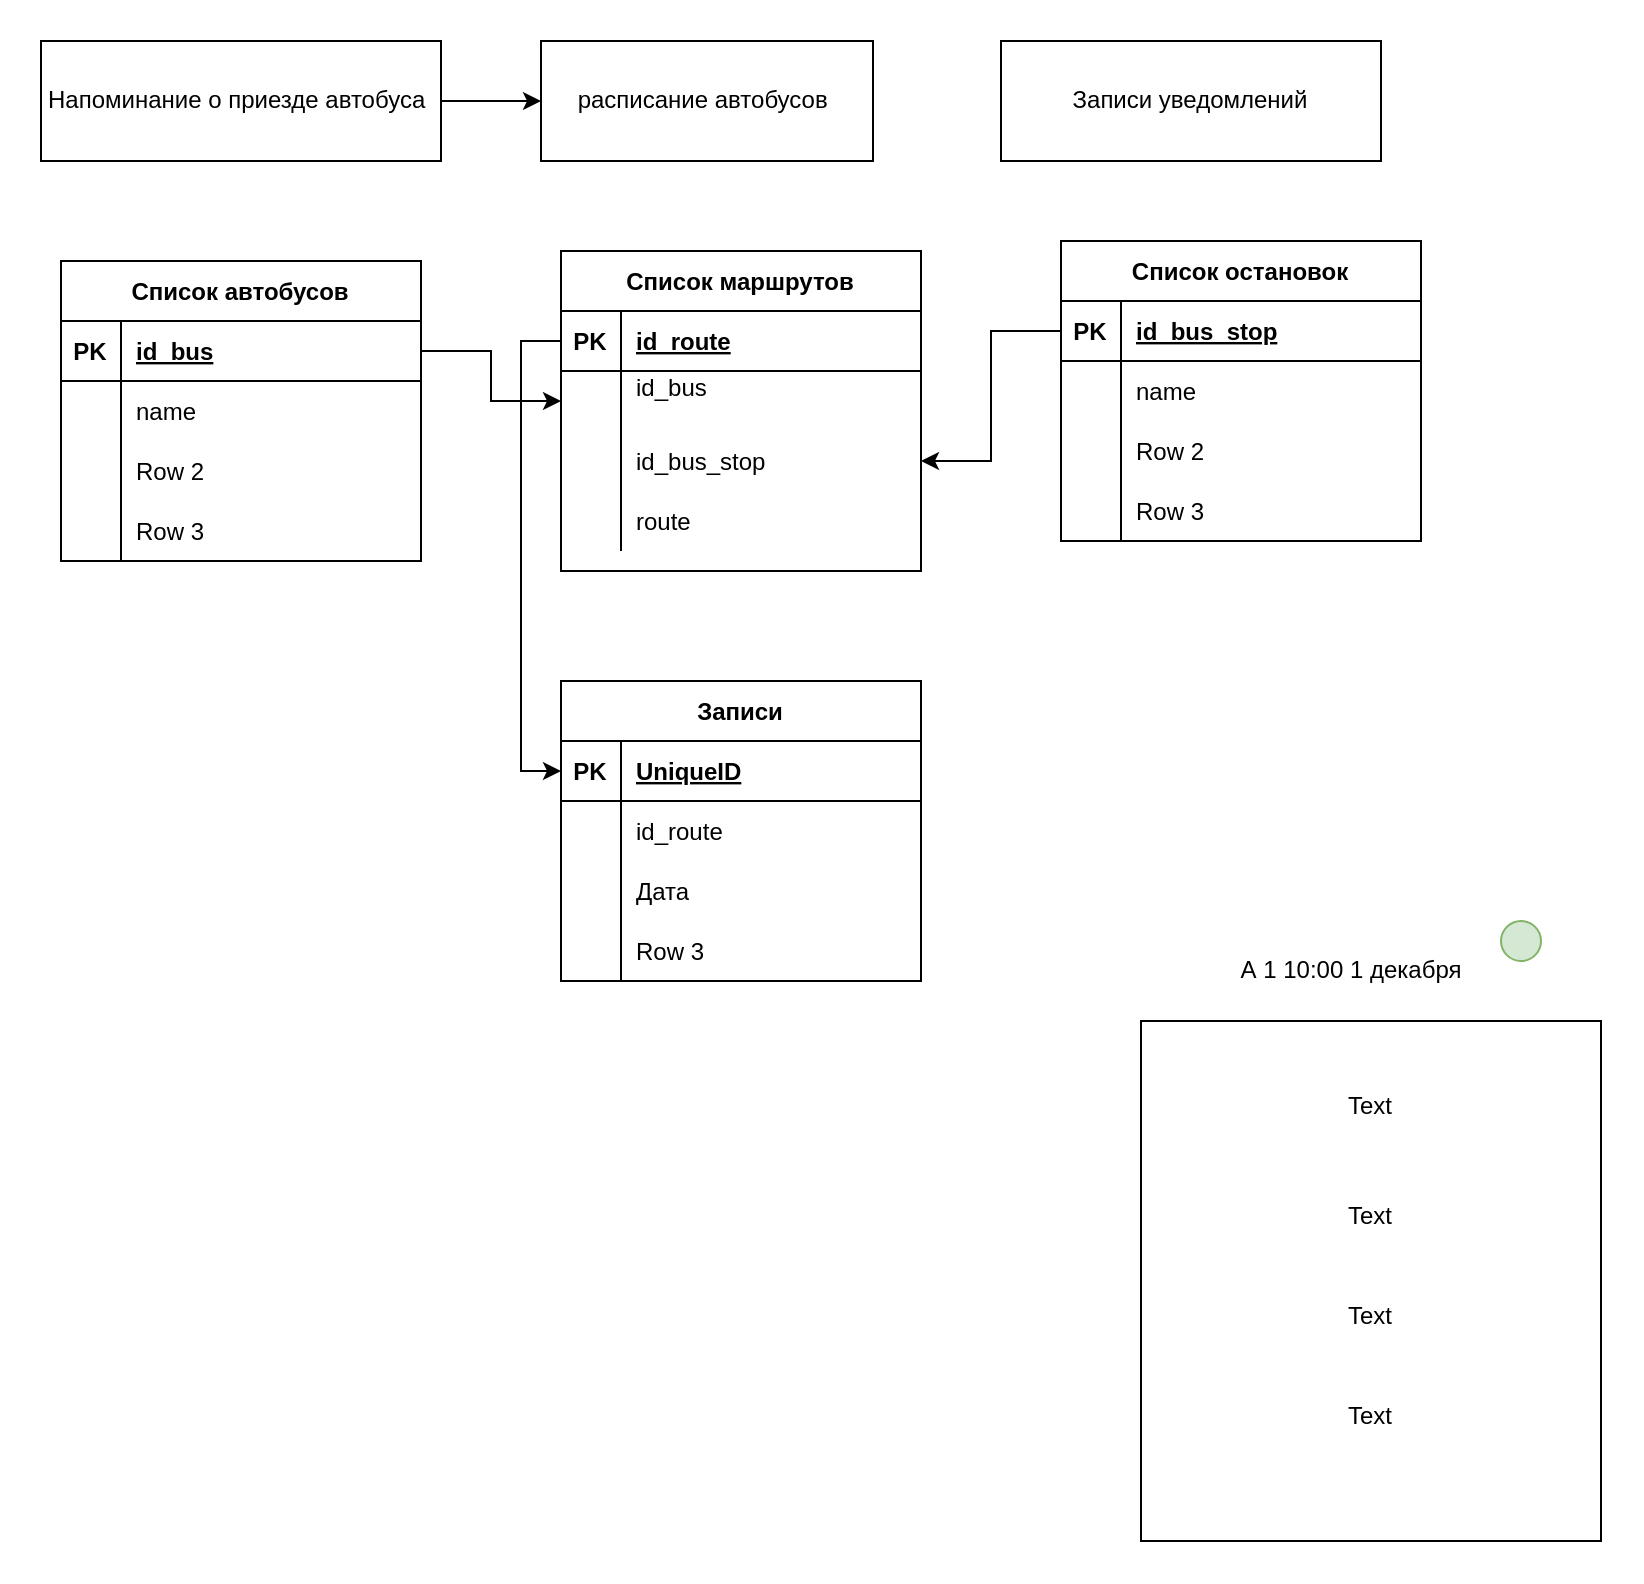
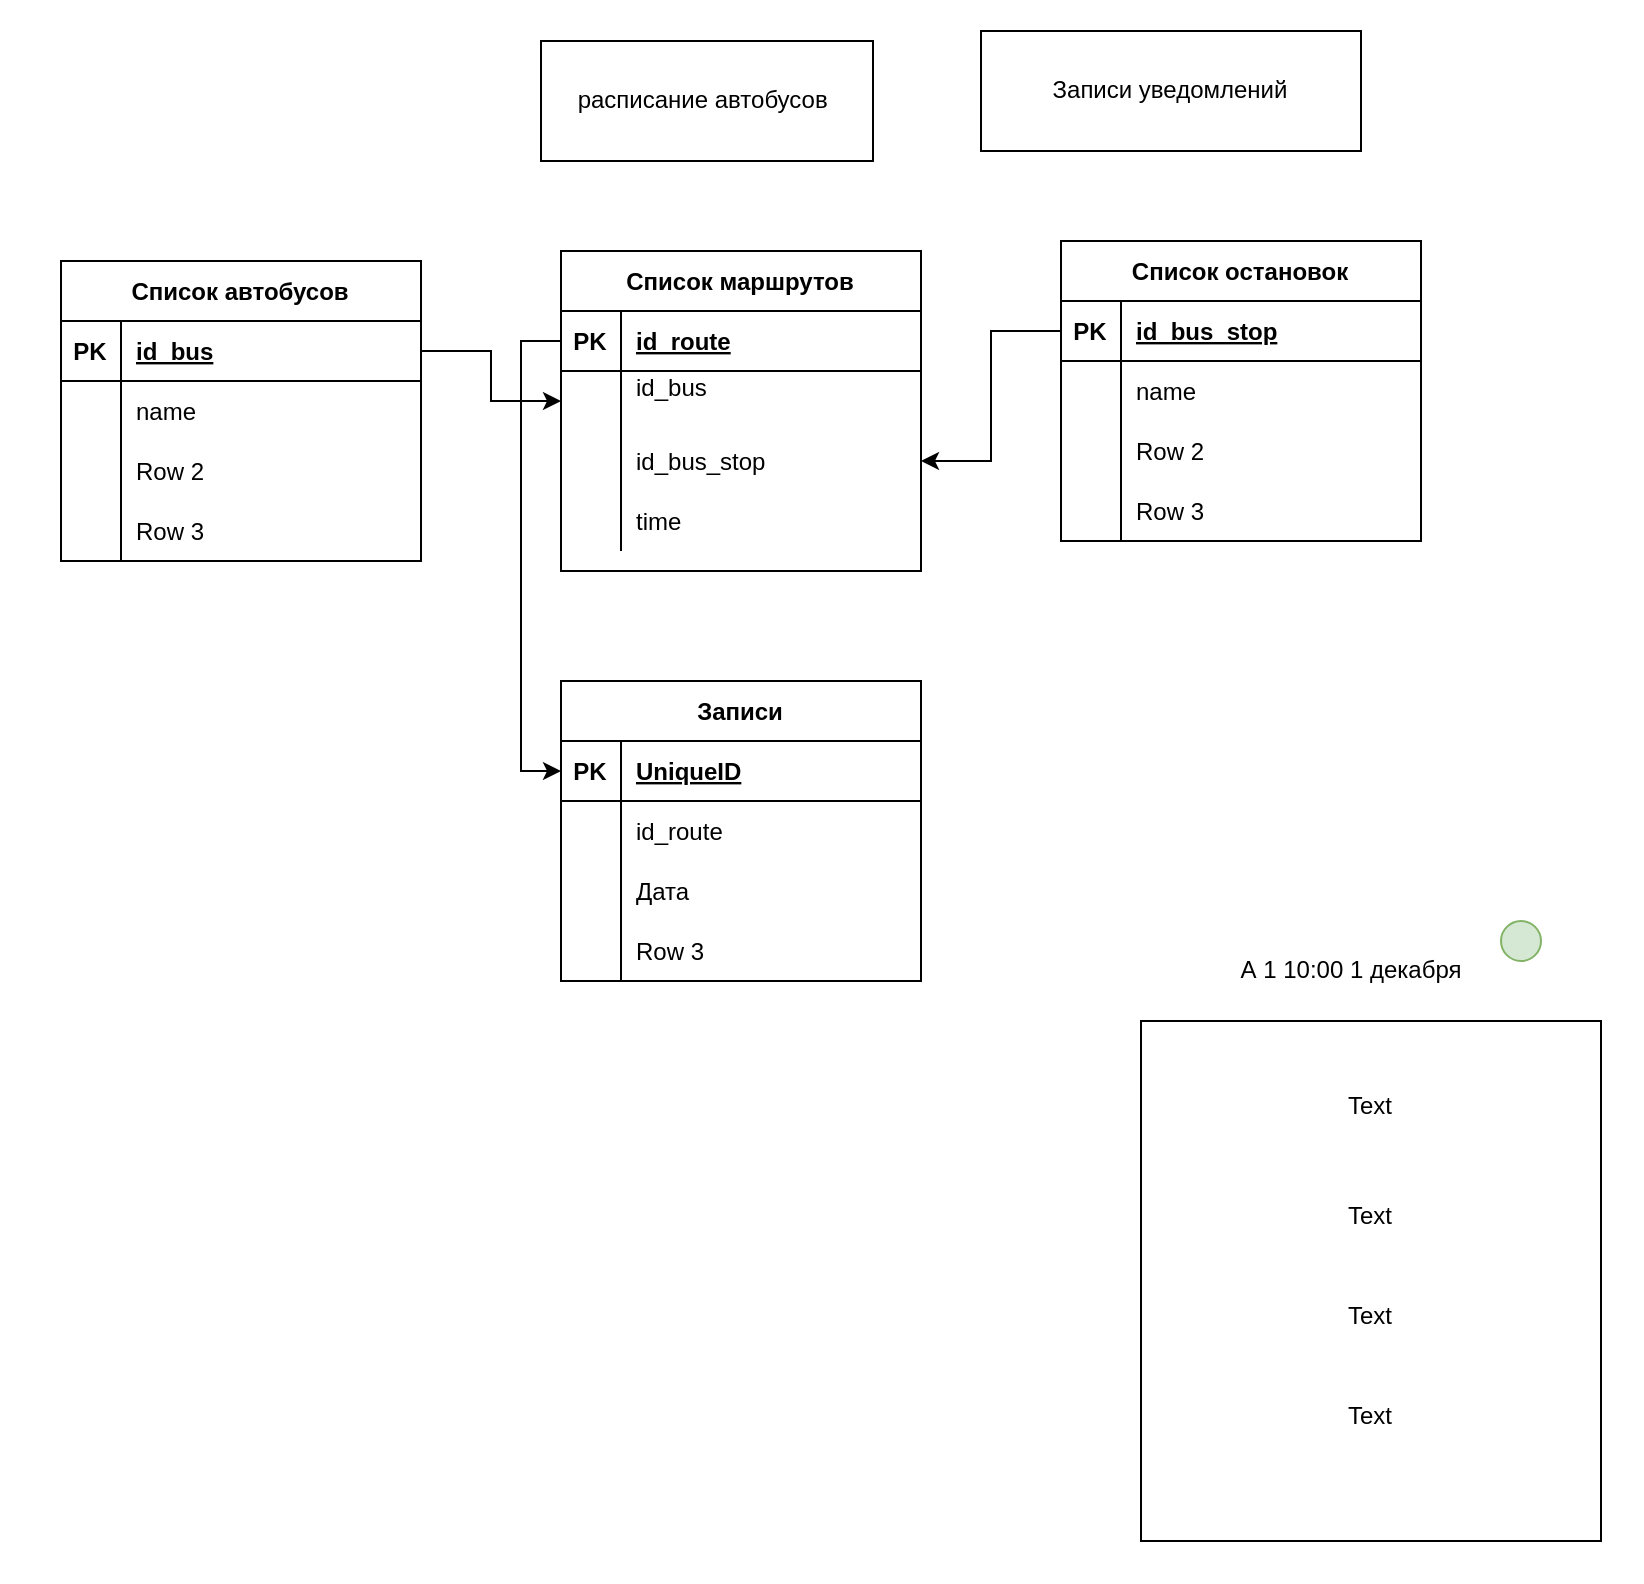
node "Напоминание о приезде автобуса": removed
edge "Напоминание о приезде автобуса" -> "расписание автобусов": removed
node "Записи уведомлений": moved (1191, 101) -> (1171, 91)
node "route": label "route" -> "time"
